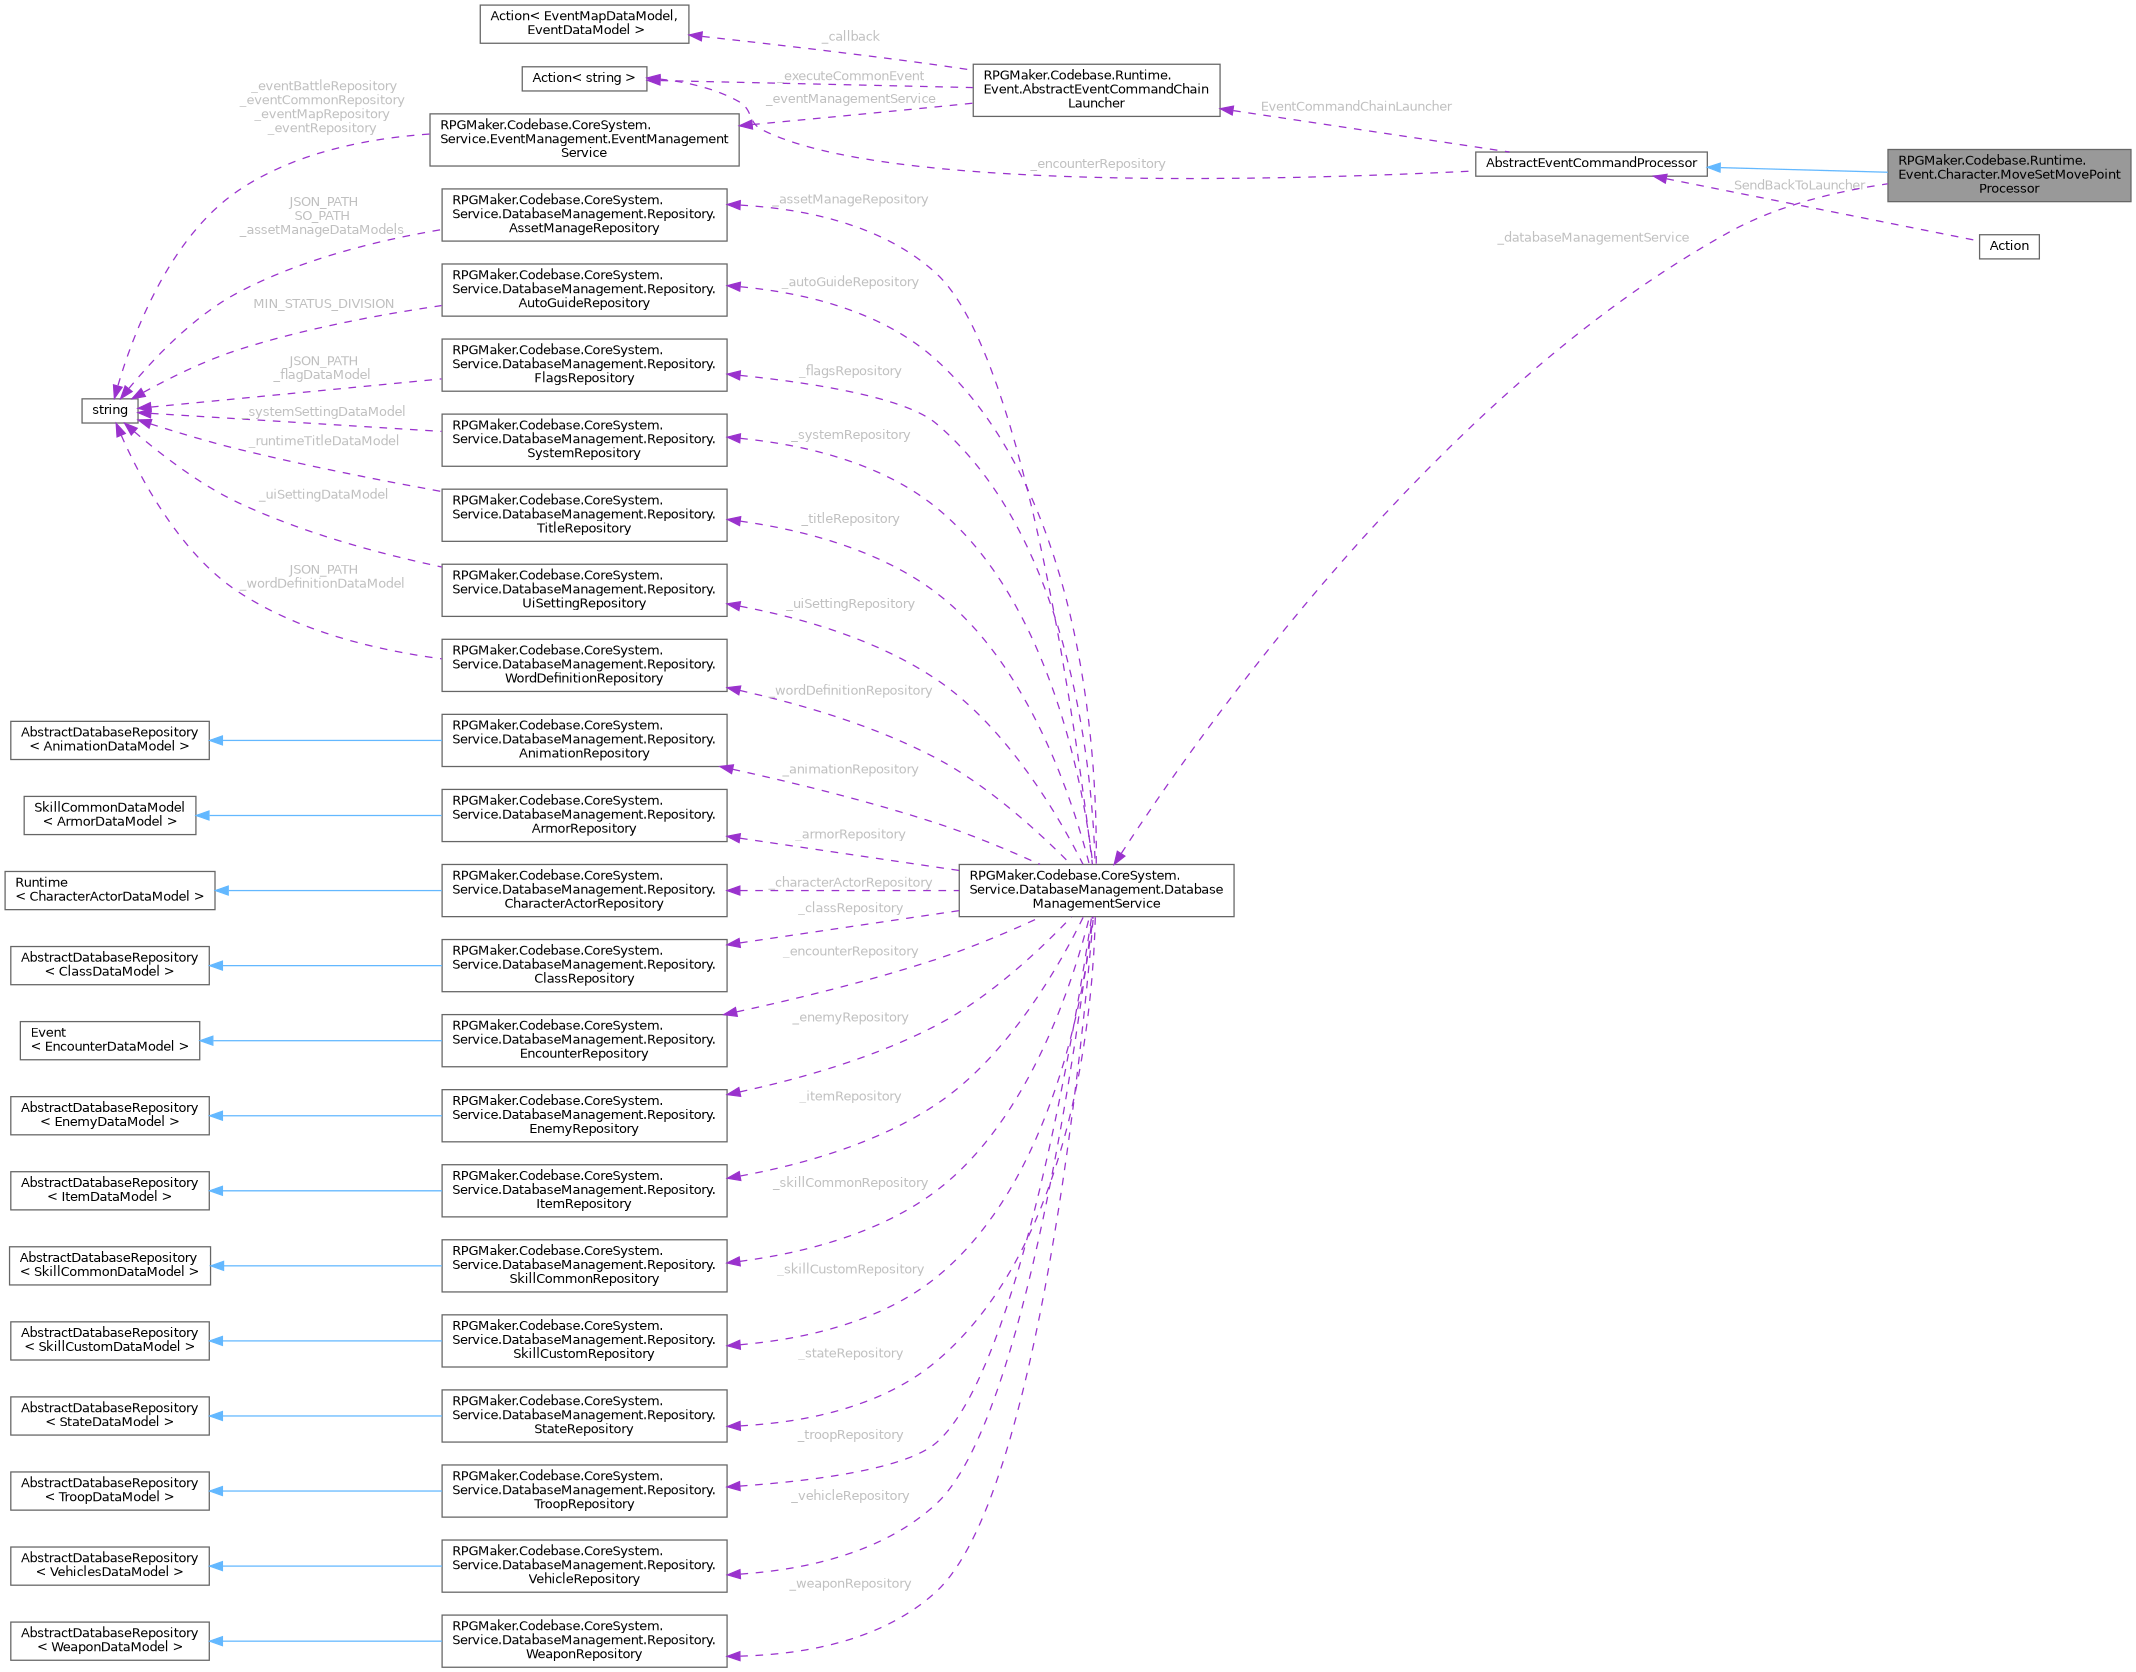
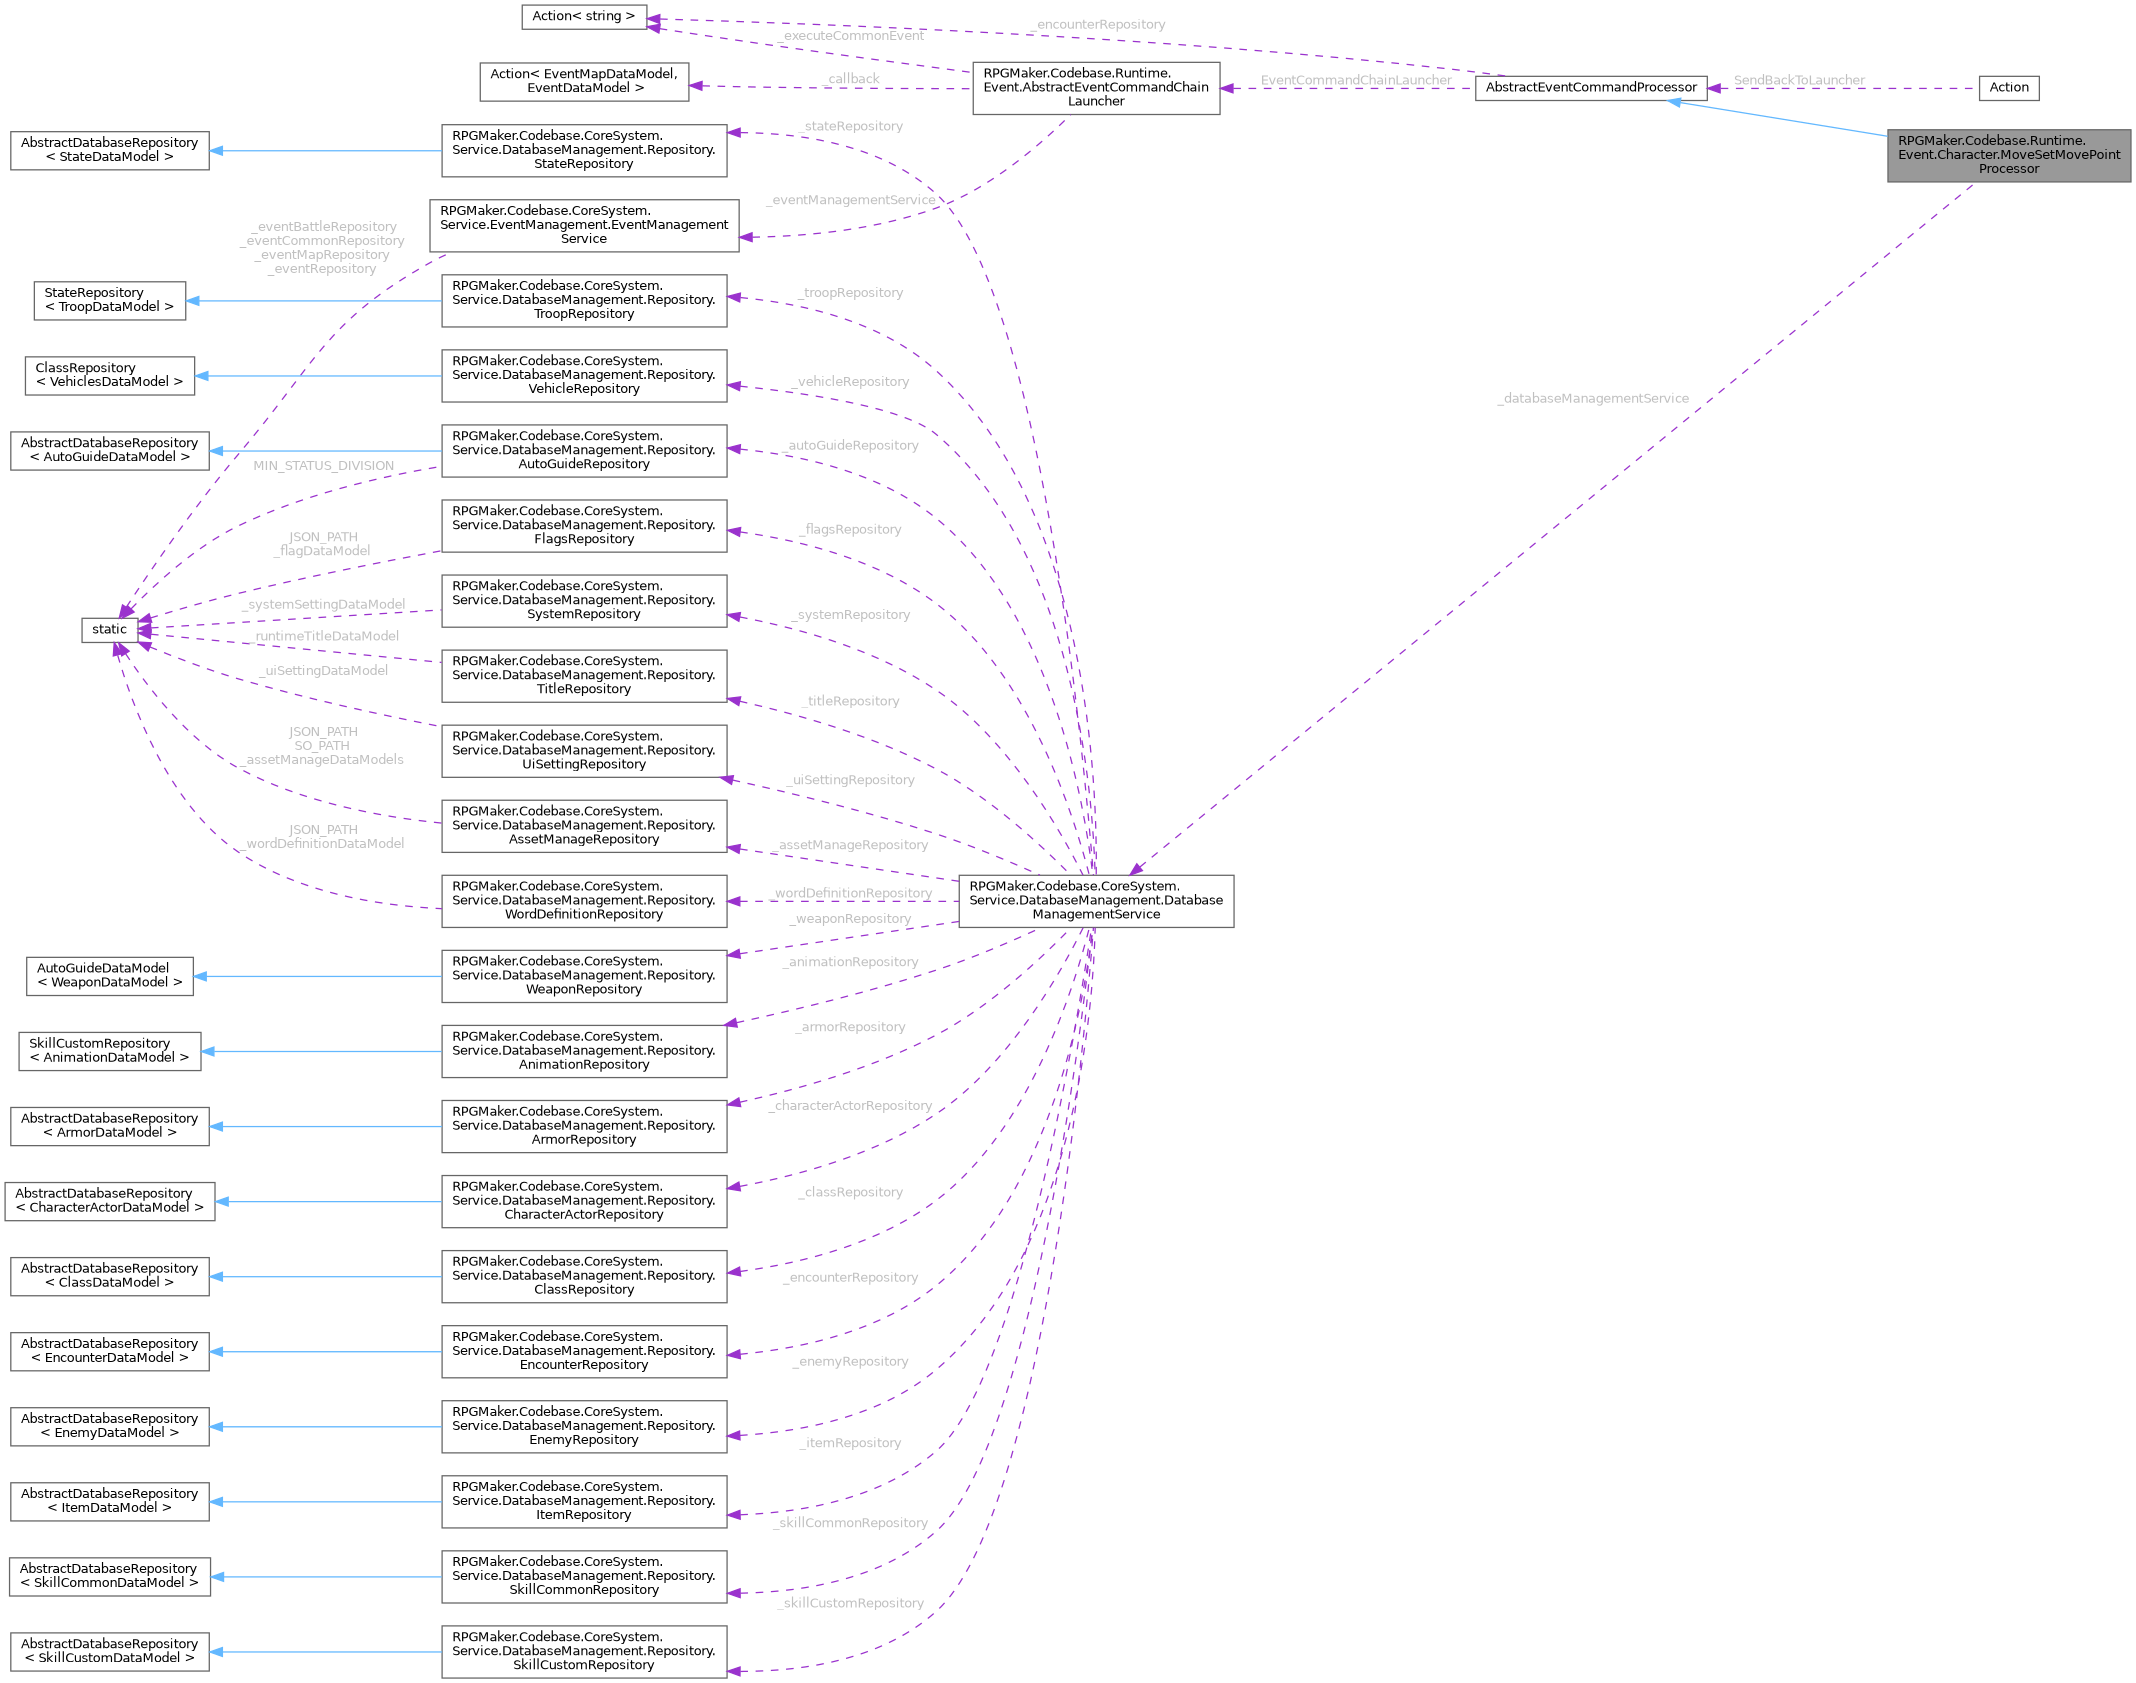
node "string": label "string" -> "static"
node "AbstractDatabaseRepository < AutoGuideDataModel >": added
node "AbstractDatabaseRepository < AnimationDataModel >": label "AbstractDatabaseRepository < AnimationDataModel >" -> "SkillCustomRepository < AnimationDataModel >"
node "SkillCommonDataModel < ArmorDataModel >": label "SkillCommonDataModel < ArmorDataModel >" -> "AbstractDatabaseRepository < ArmorDataModel >"
node "Runtime < CharacterActorDataModel >": label "Runtime < CharacterActorDataModel >" -> "AbstractDatabaseRepository < CharacterActorDataModel >"
node "Event < EncounterDataModel >": label "Event < EncounterDataModel >" -> "AbstractDatabaseRepository < EncounterDataModel >"
node "AbstractDatabaseRepository < TroopDataModel >": label "AbstractDatabaseRepository < TroopDataModel >" -> "StateRepository < TroopDataModel >"
node "AbstractDatabaseRepository < VehiclesDataModel >": label "AbstractDatabaseRepository < VehiclesDataModel >" -> "ClassRepository < VehiclesDataModel >"
node "AbstractDatabaseRepository < WeaponDataModel >": label "AbstractDatabaseRepository < WeaponDataModel >" -> "AutoGuideDataModel < WeaponDataModel >"
